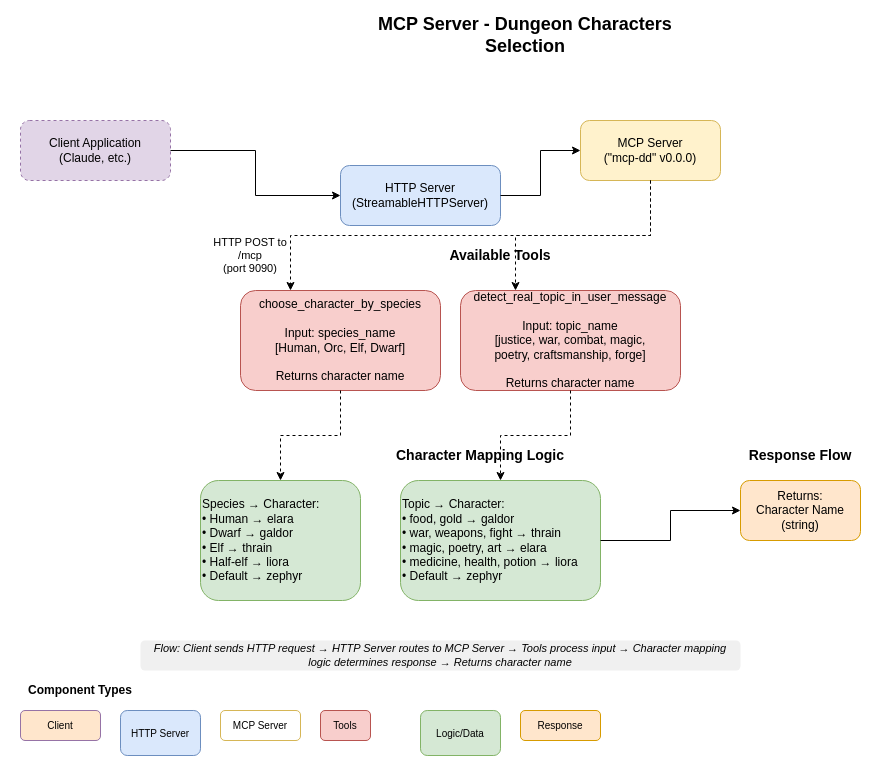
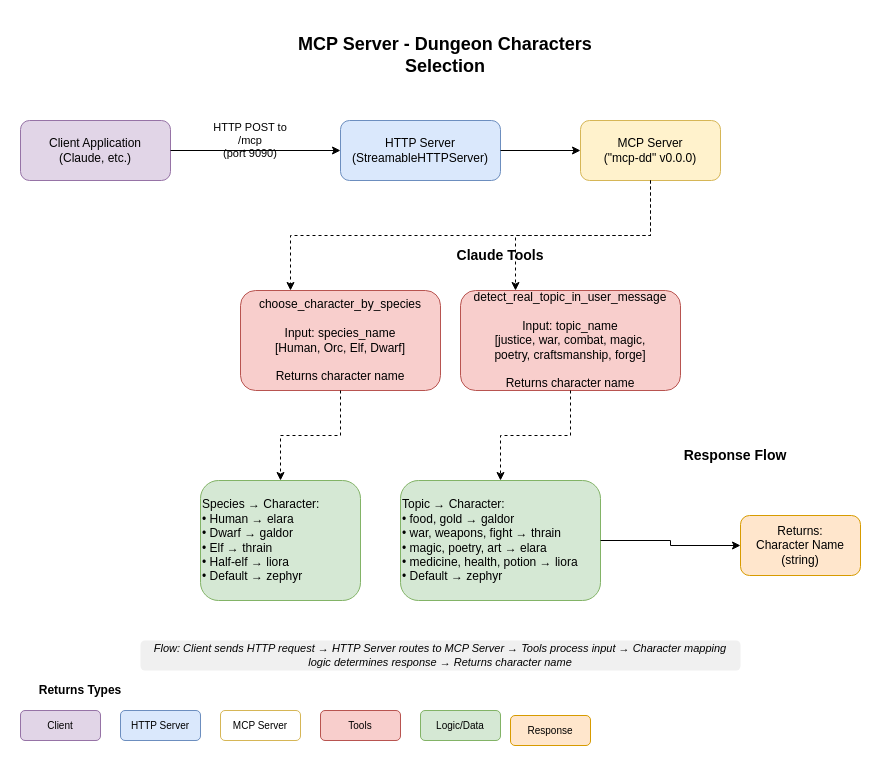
node "MCP Server - Dungeon Characters Selection": moved (526, 36) -> (446, 56)
node "Client Application (Claude, etc.)": style dashed -> solid
node "HTTP Server (StreamableHTTPServer)": moved (421, 196) -> (421, 151)
node "HTTP POST to /mcp (port 9090)": moved (251, 256) -> (251, 141)
node "Available Tools": label "Available Tools" -> "Claude Tools"
node "Character Mapping Logic": removed
node "Response Flow": moved (801, 456) -> (736, 456)
node "Returns: Character Name (string)": moved (801, 511) -> (801, 546)
node "Component Types": label "Component Types" -> "Returns Types"
node "Client": fillcolor #ffe6cc -> #e1d5e7
node "Tools": size 50x30 -> 80x30
node "Response": moved (561, 726) -> (551, 731)
node "HTTP Server": size 80x45 -> 80x30
node "Logic/Data": size 80x45 -> 80x30
